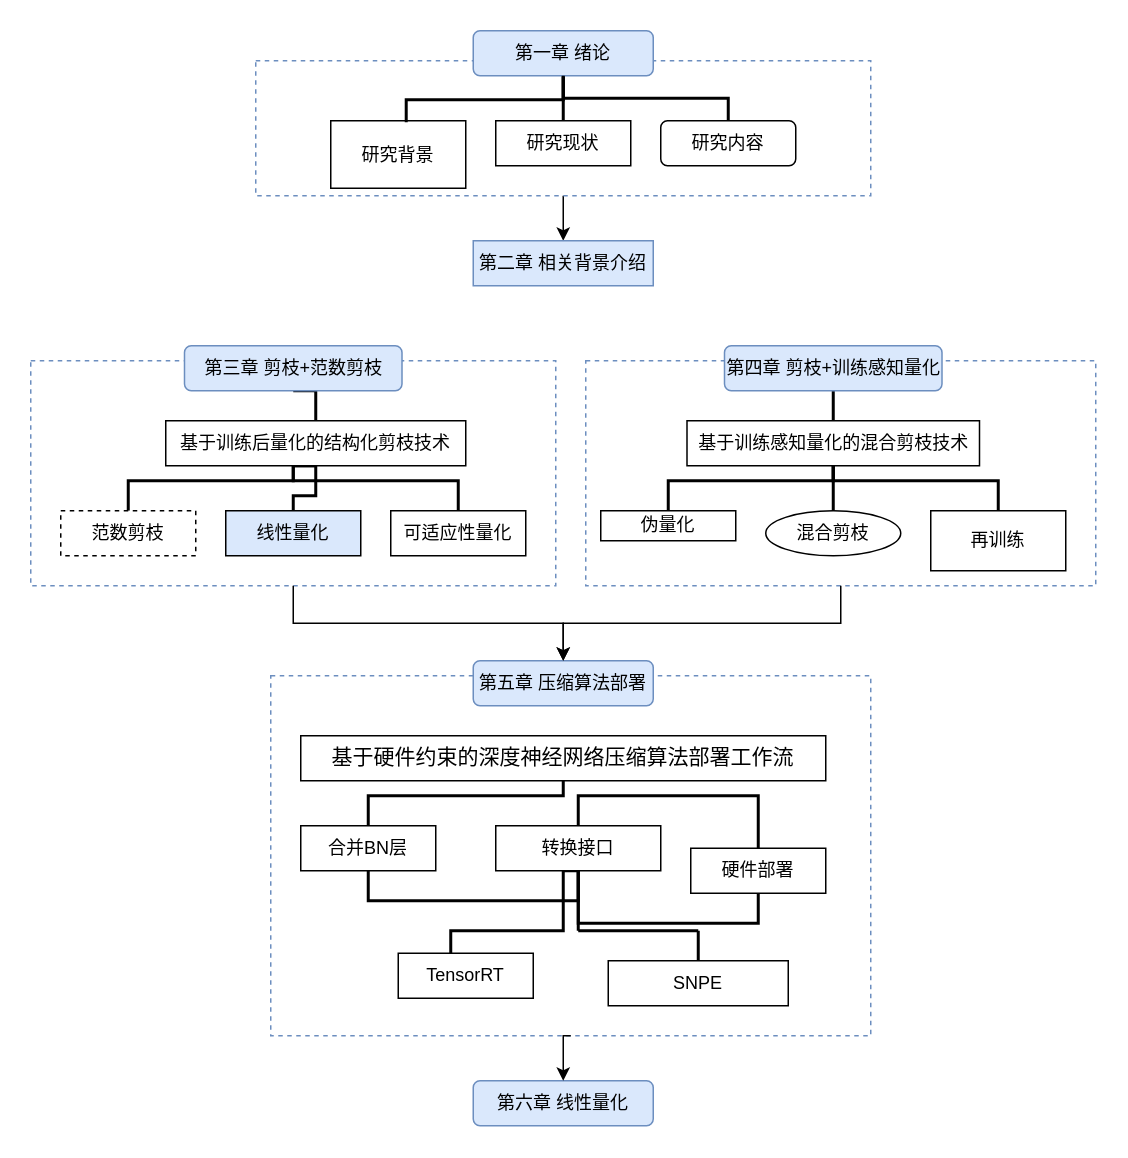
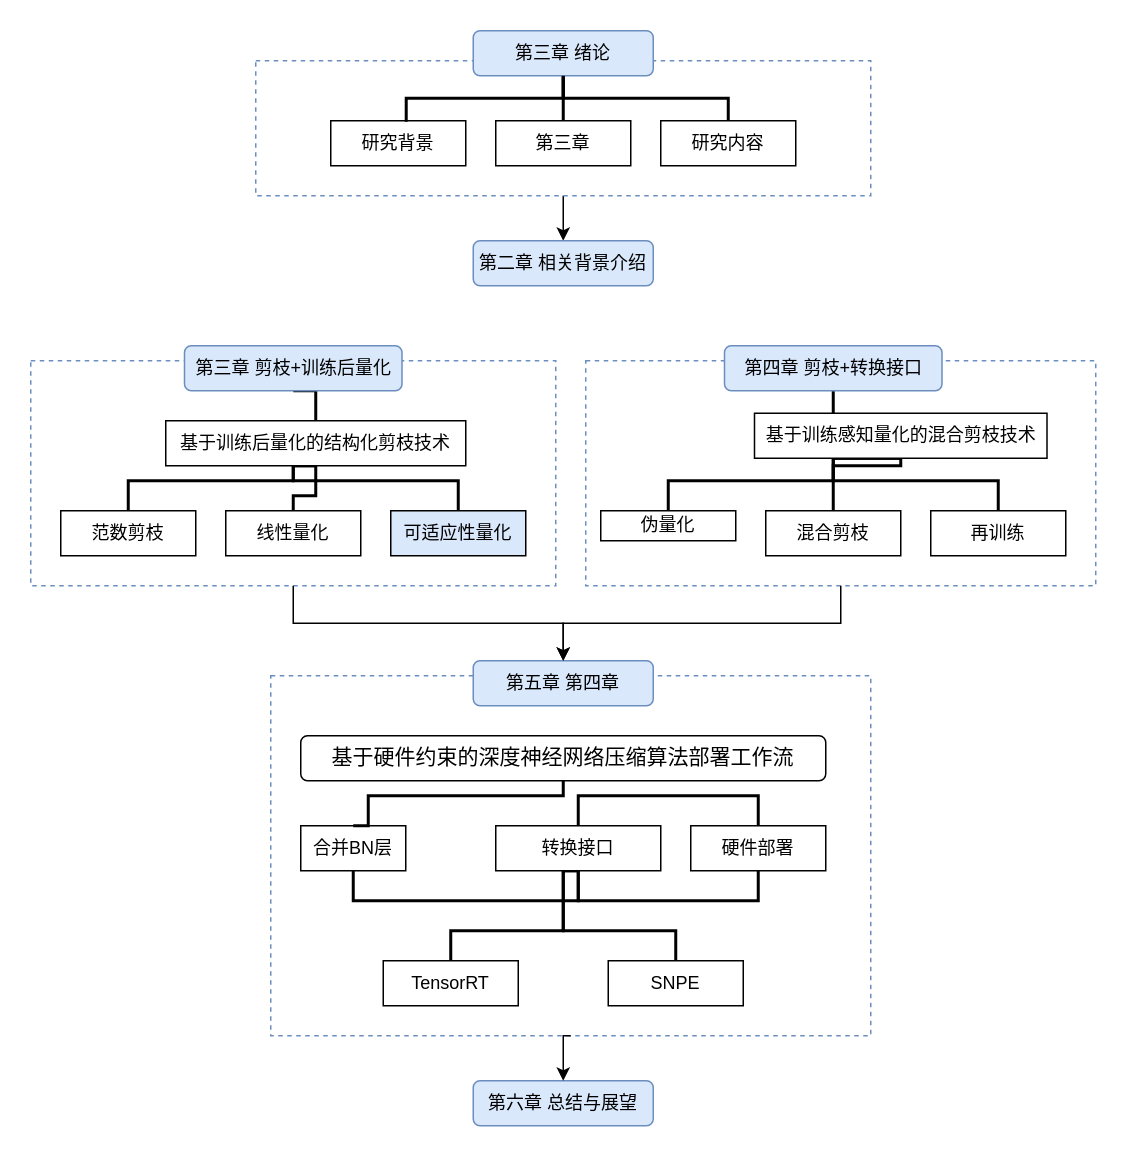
node "第一章 绪论": label "第一章 绪论" -> "第三章 绪论"
node "研究现状": label "研究现状" -> "第三章"
node "研究内容": shape rounded rectangle -> rectangle
node "研究背景": size 135x68 -> 135x45
node "第二章 相关背景介绍": shape rectangle -> rounded rectangle
node "第三章 剪枝+范数剪枝": label "第三章 剪枝+范数剪枝" -> "第三章 剪枝+训练后量化"
node "第四章 剪枝+训练感知量化": label "第四章 剪枝+训练感知量化" -> "第四章 剪枝+转换接口"
node "基于训练感知量化的混合剪枝技术": moved (833, 443) -> (901, 436)
node "范数剪枝": style dashed -> solid
node "线性量化": fillcolor #dae8fc -> #ffffff
node "可适应性量化": fillcolor #ffffff -> #dae8fc
node "混合剪枝": shape ellipse -> rectangle
node "再训练": size 135x60 -> 135x45
node "第五章 压缩算法部署": label "第五章 压缩算法部署" -> "第五章 第四章"
node "基于硬件约束的深度神经网络压缩算法部署工作流": shape rectangle -> rounded rectangle
node "合并BN层": size 135x45 -> 105x45
node "硬件部署": moved (758, 871) -> (758, 848)
node "TensorRT": moved (466, 976) -> (451, 983)
node "SNPE": size 180x45 -> 135x45
node "第六章 线性量化": label "第六章 线性量化" -> "第六章 总结与展望"
